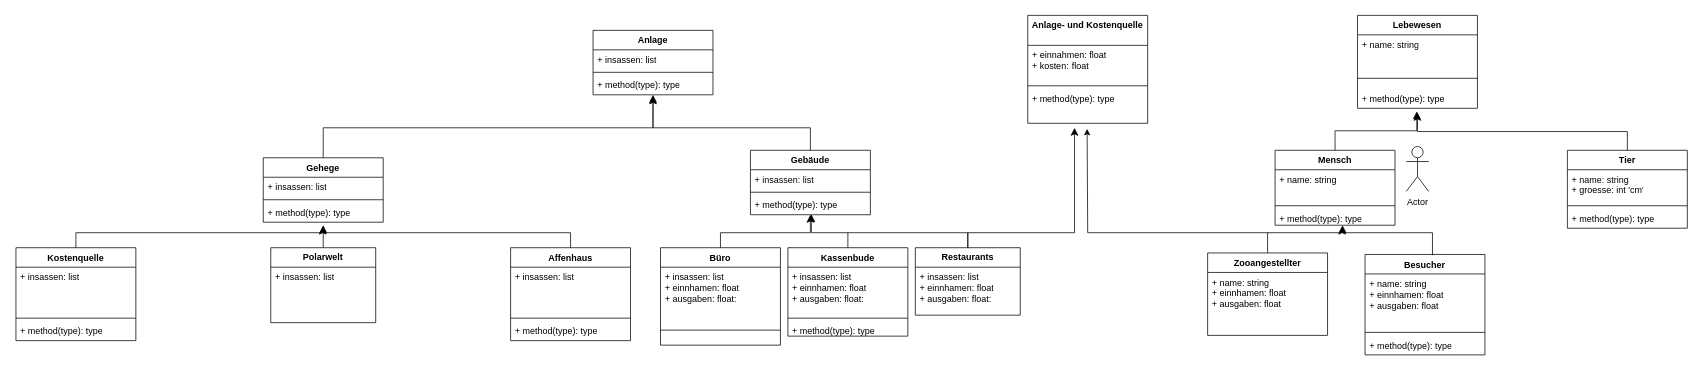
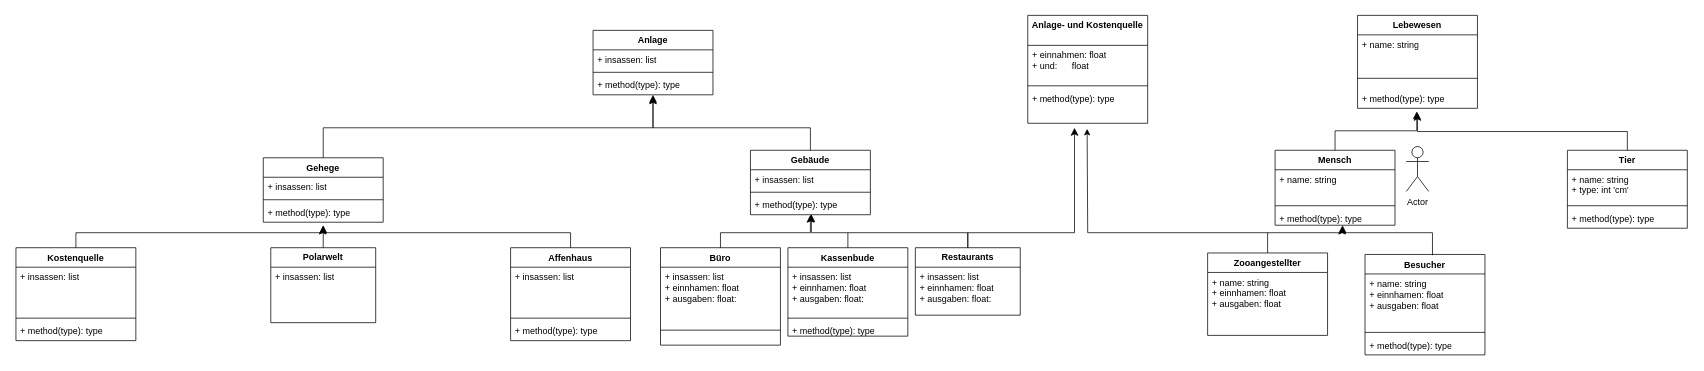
node "+ einnahmen: float + kosten: float": label "+ einnahmen: float + kosten: float" -> "+ einnahmen: float + und: float"
node "+ name: string + groesse: int 'cm'": label "+ name: string + groesse: int 'cm'" -> "+ name: string + type: int 'cm'"
